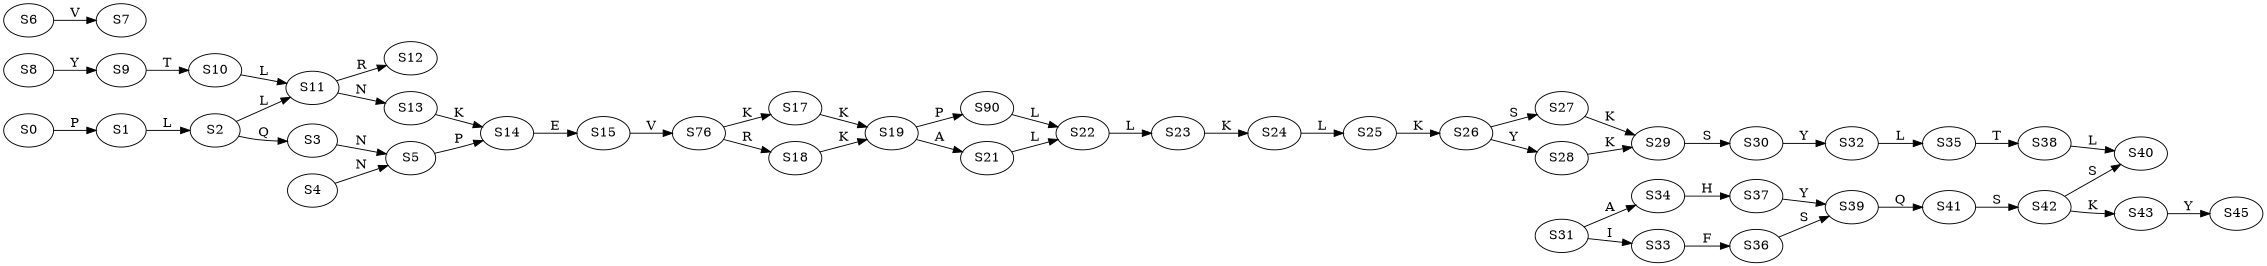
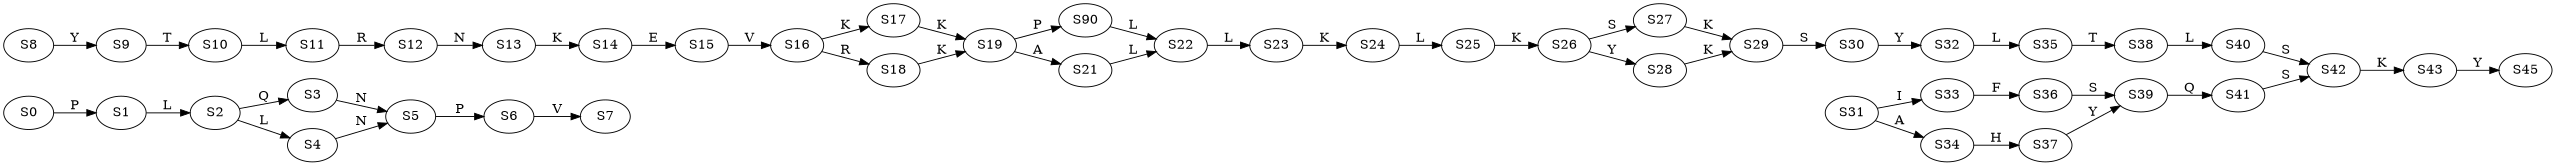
edge "S11" -> "S13": now "S12" -> "S13"
edge "S2" -> "S11": now "S2" -> "S4"
node "S76": label "S76" -> "S16"
edge "S5" -> "S14": now "S5" -> "S6"
edge "S42" -> "S40": reversed
